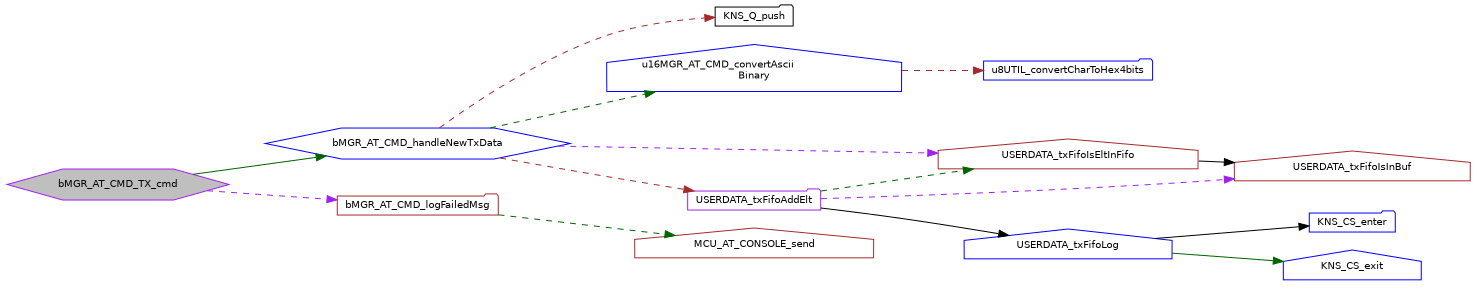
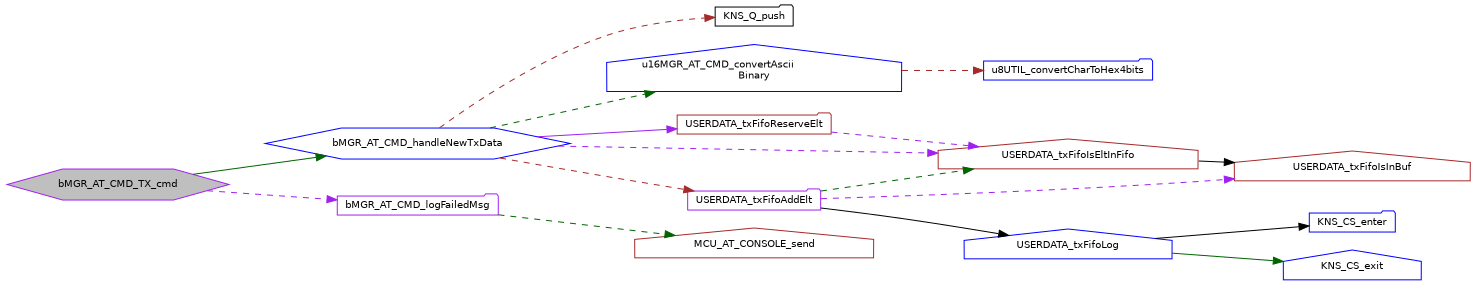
node "USERDATA_txFifoReserveElt": added
node "bMGR_AT_CMD_logFailedMsg": color brown -> purple
